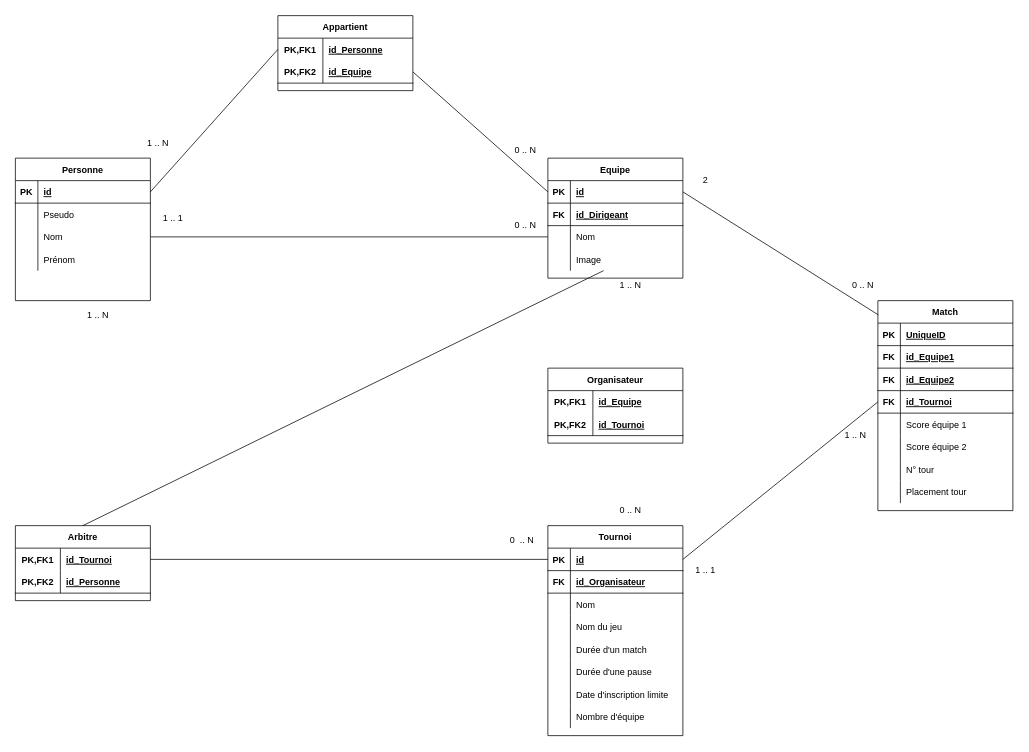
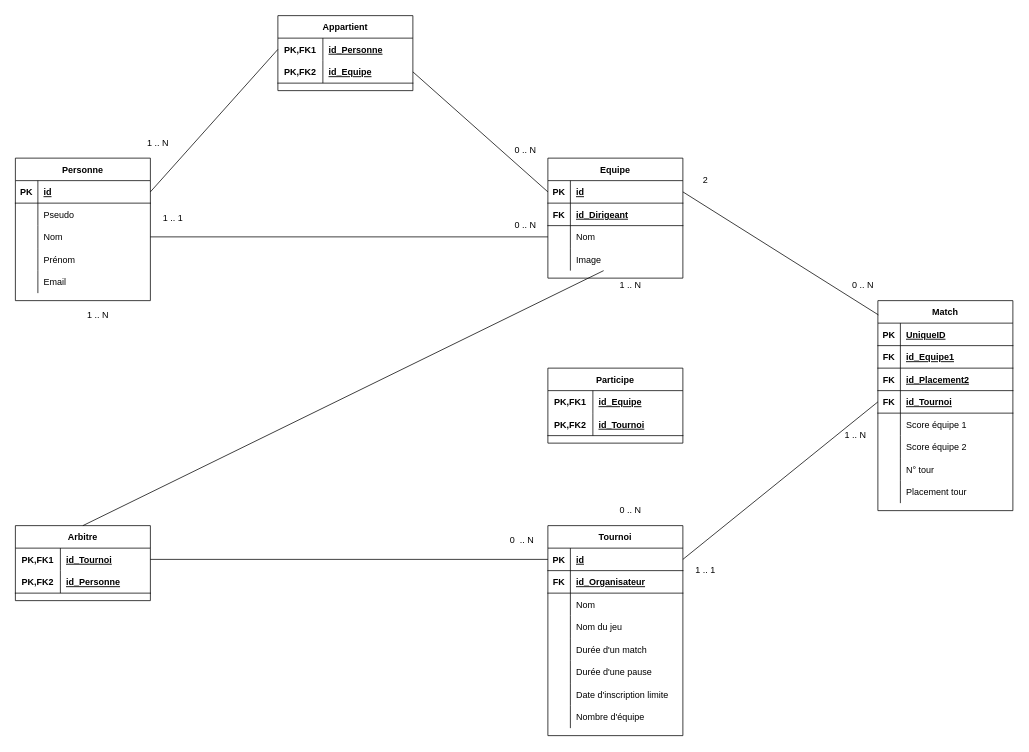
node "Email": added
node "Organisateur": label "Organisateur" -> "Participe"
node "id_Equipe2": label "id_Equipe2" -> "id_Placement2"
